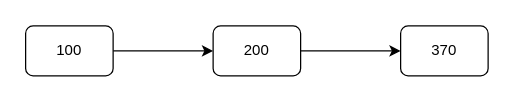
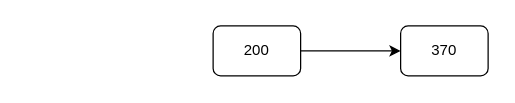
node "100": removed
edge "100" -> "200": removed
